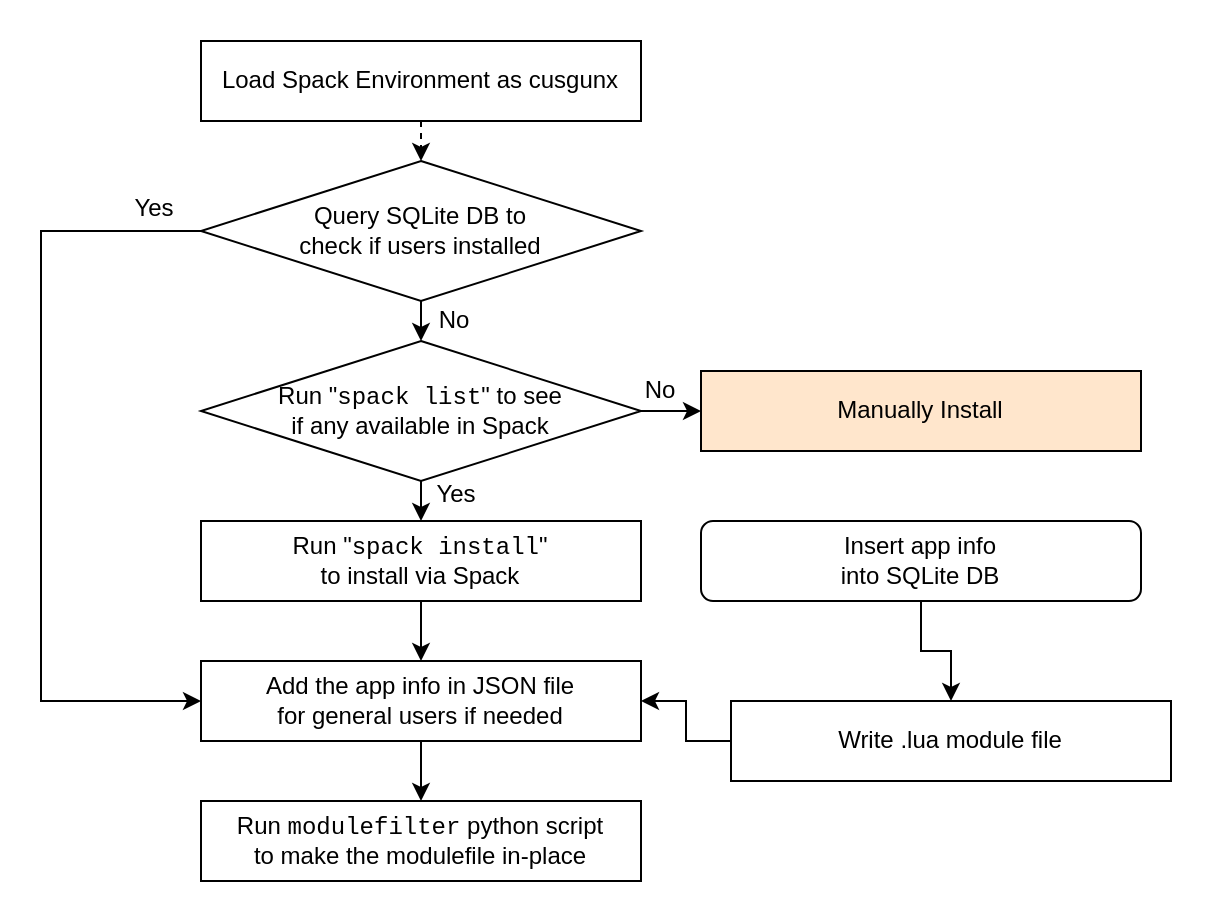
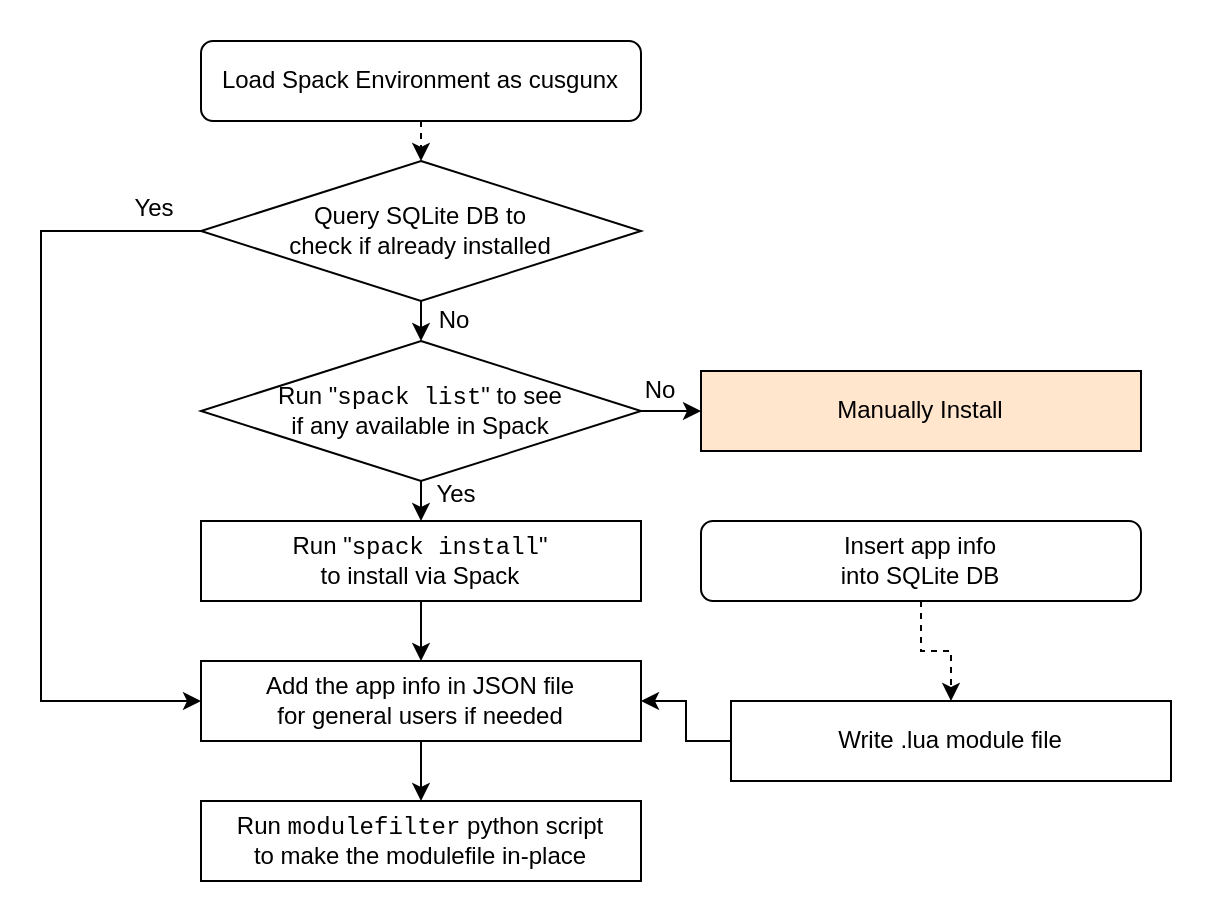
node "Load Spack Environment as cusgunx": shape rectangle -> rounded rectangle
node "Query SQLite DB to check if users installed": label "Query SQLite DB to check if users installed" -> "Query SQLite DB to check if already installed"
edge "Insert app info into SQLite DB" -> "Write .lua module file": style solid -> dashed
